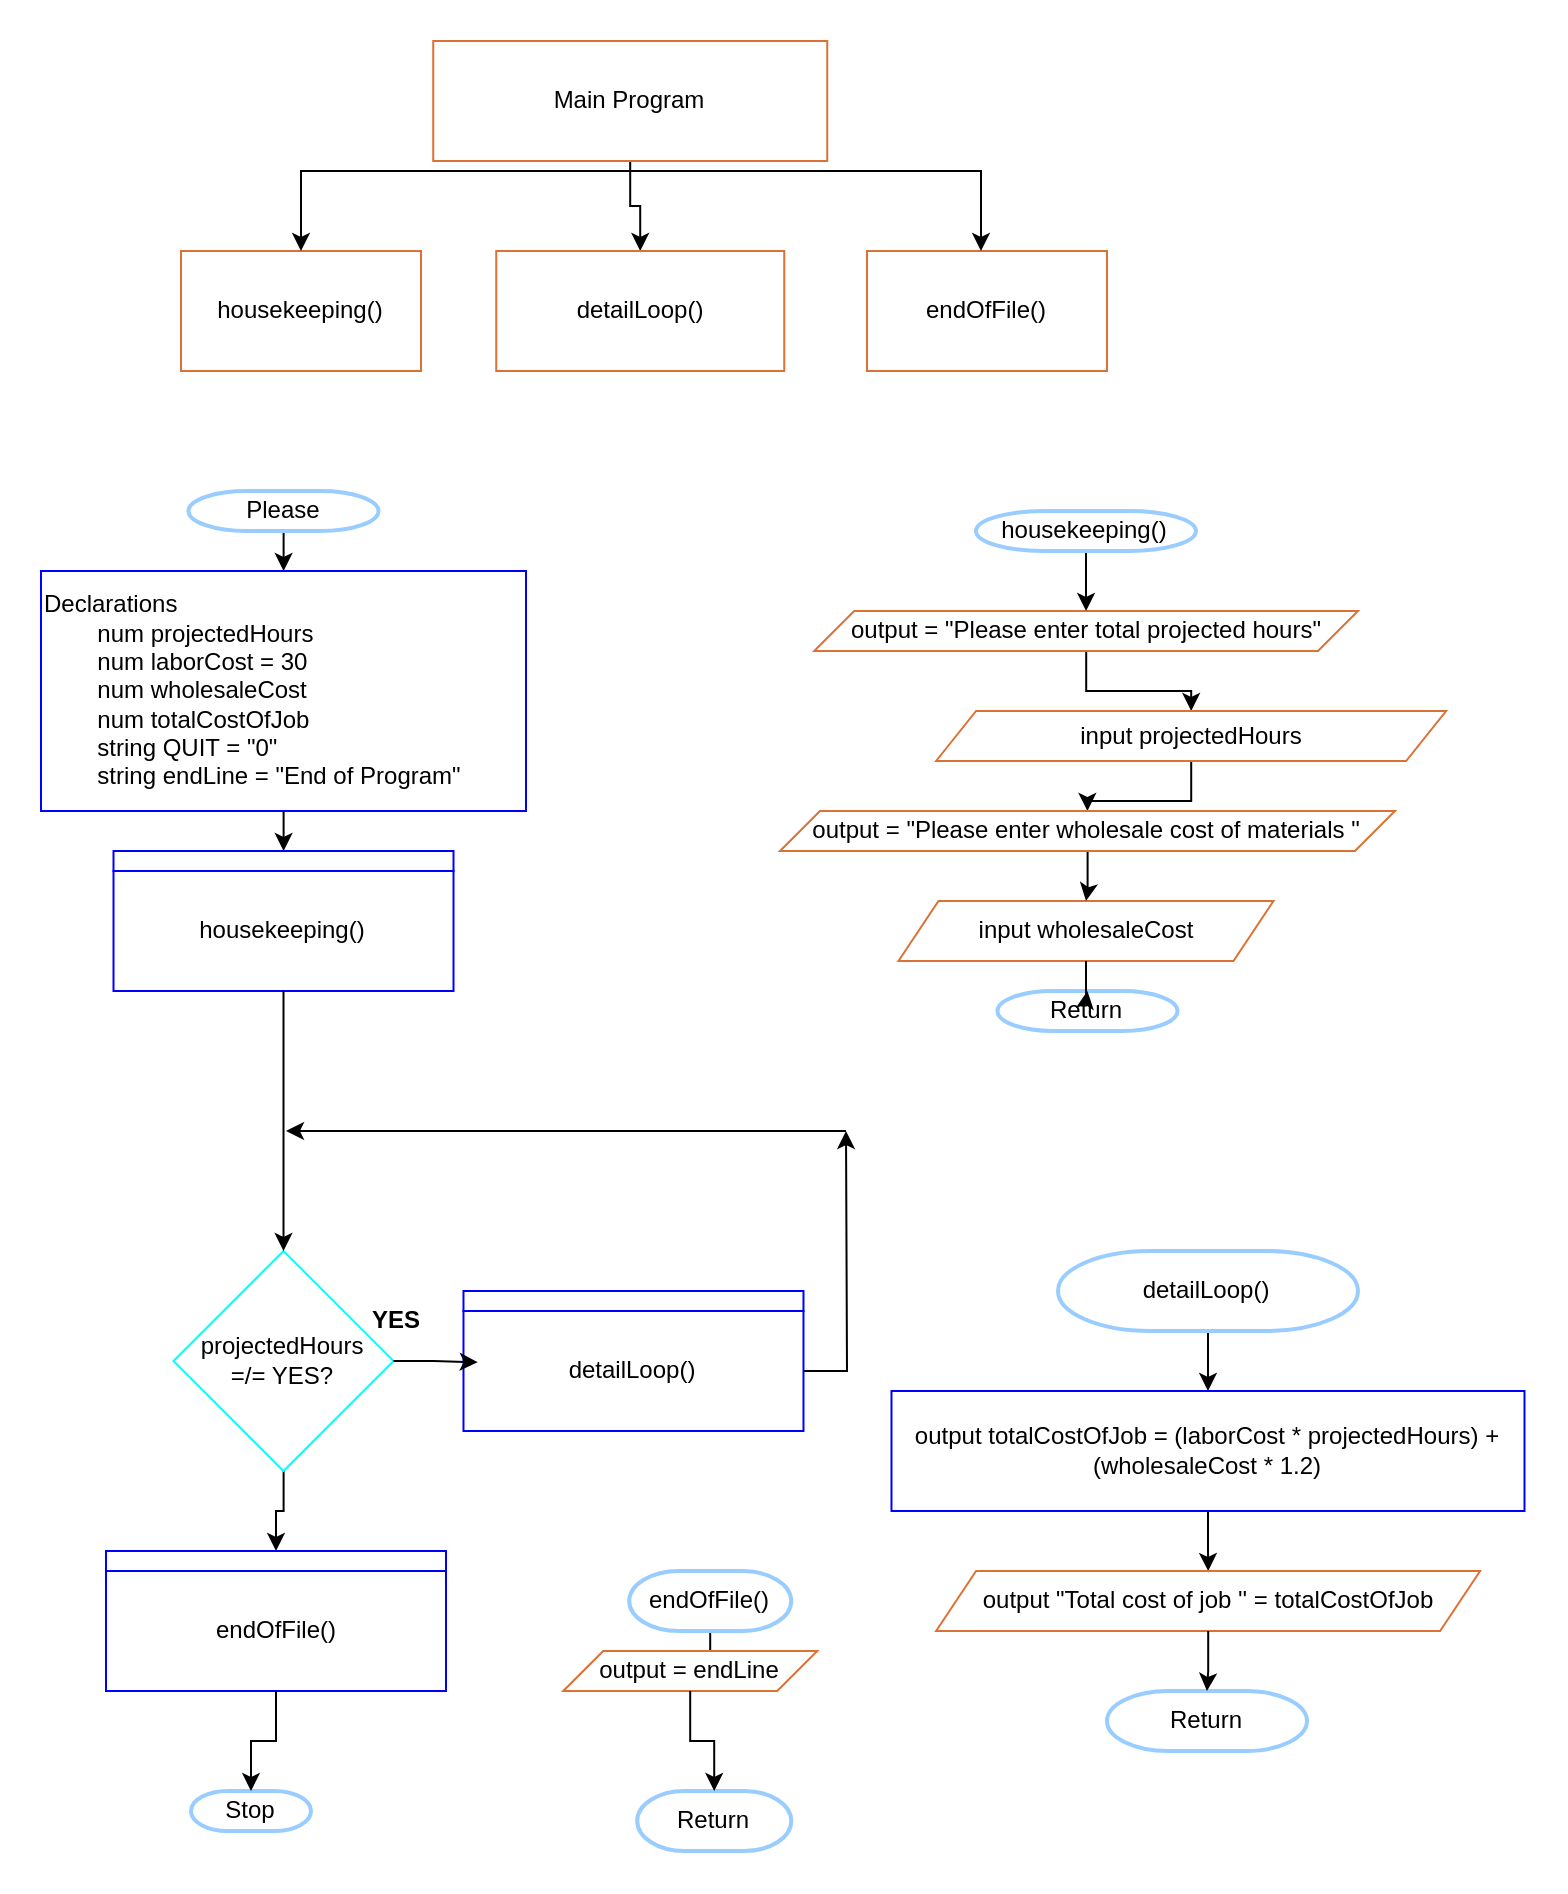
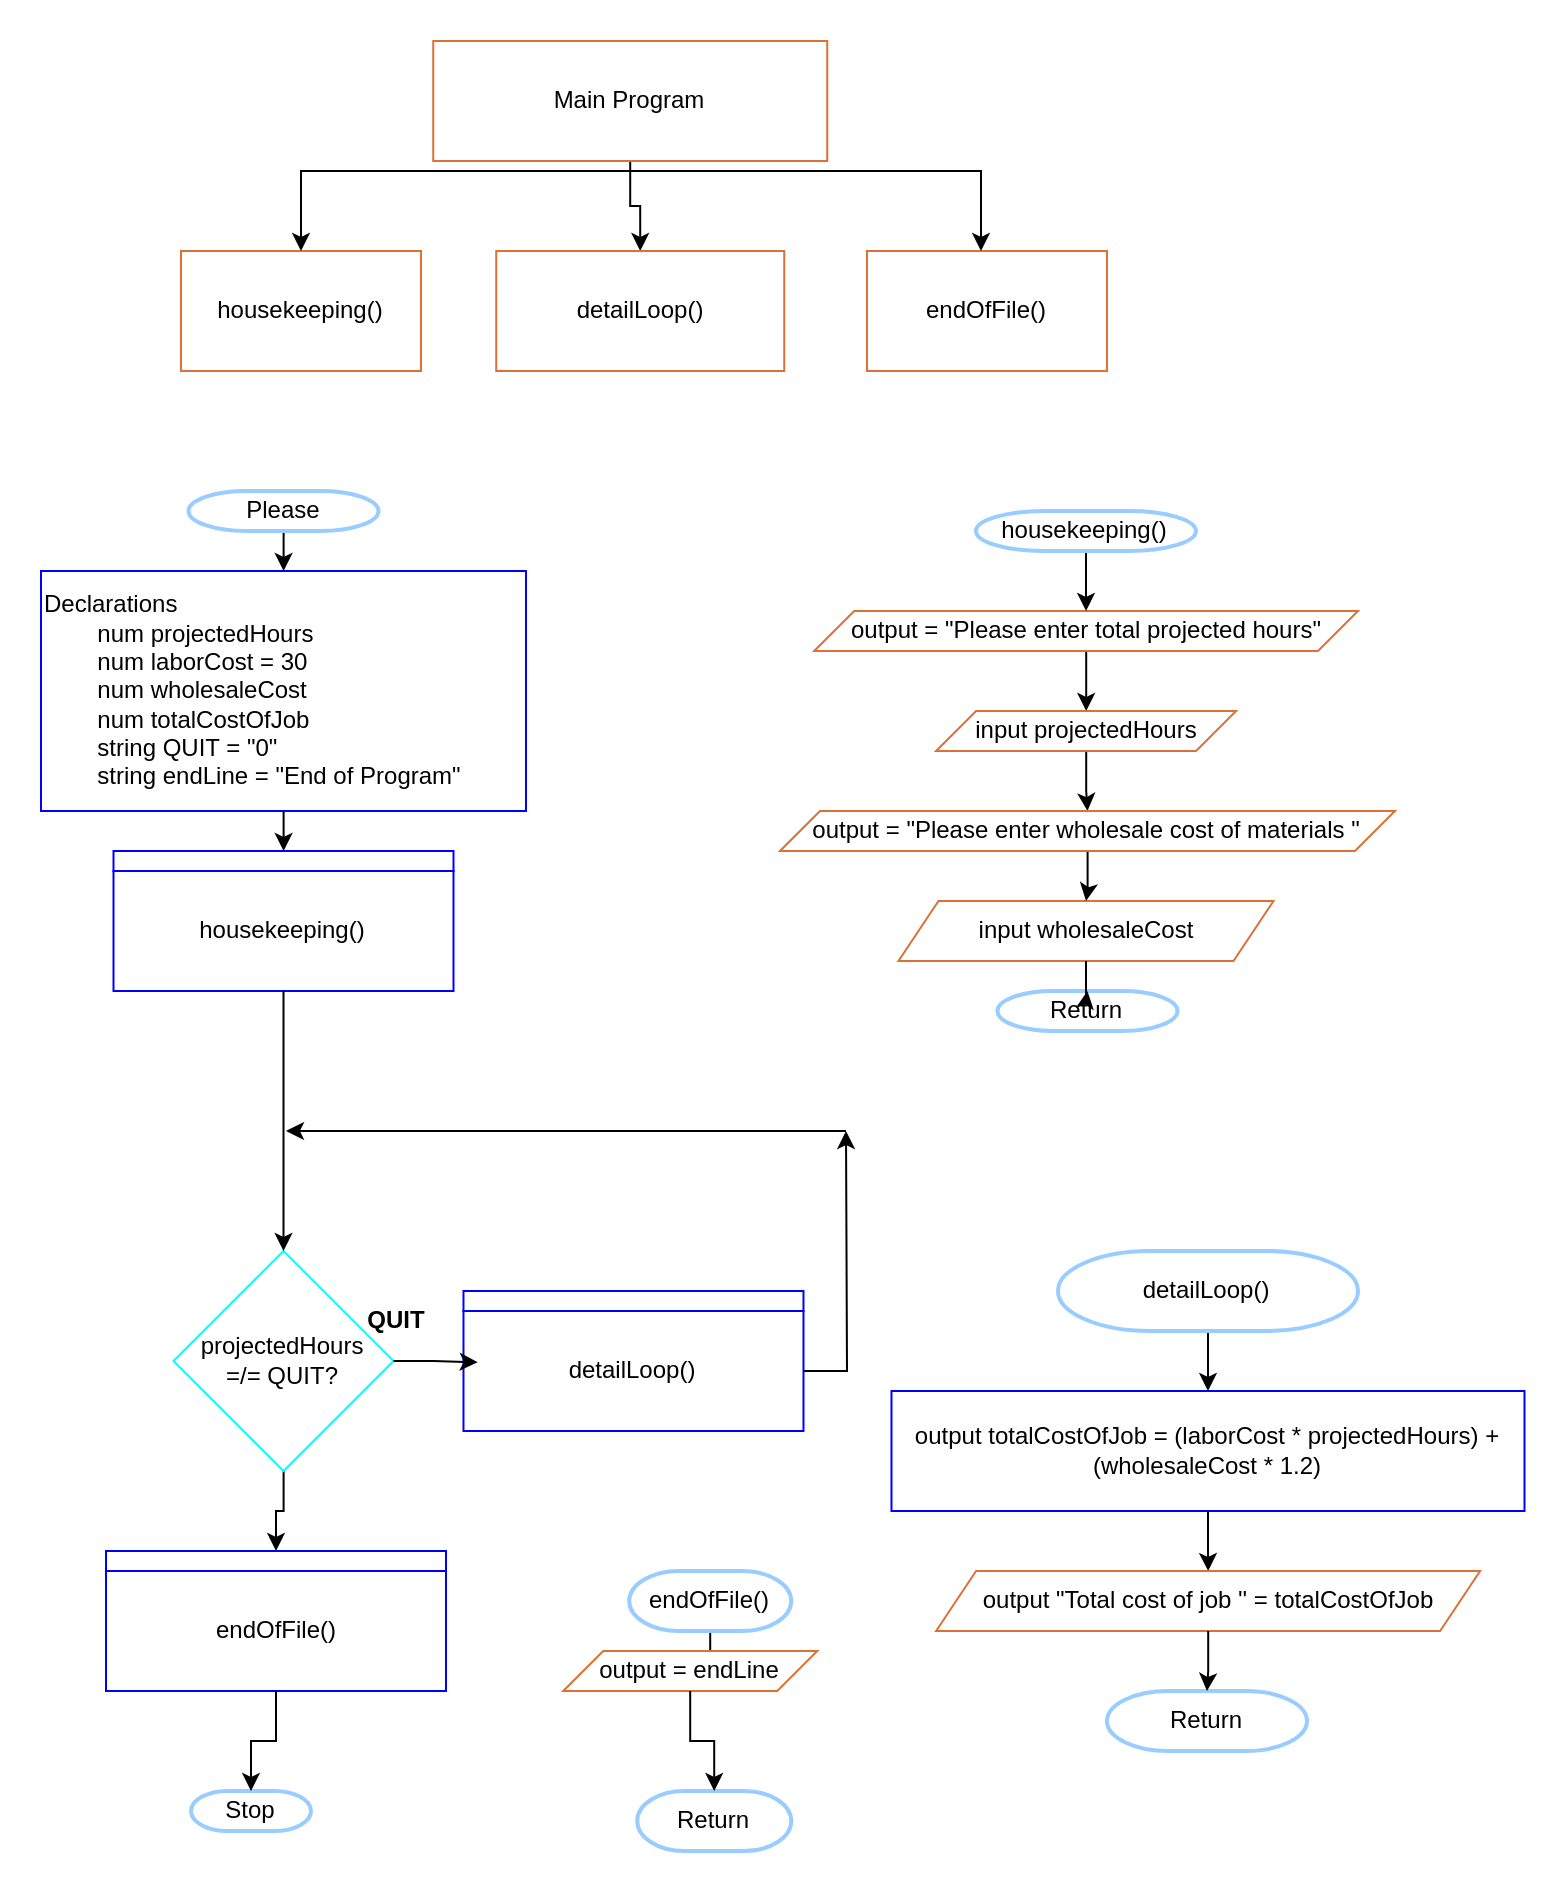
node "input projectedHours": size 510x50 -> 300x40
node "YES": label "YES" -> "QUIT"
node "projectedHours =/= YES?": label "projectedHours =/= YES?" -> "projectedHours =/= QUIT?"
